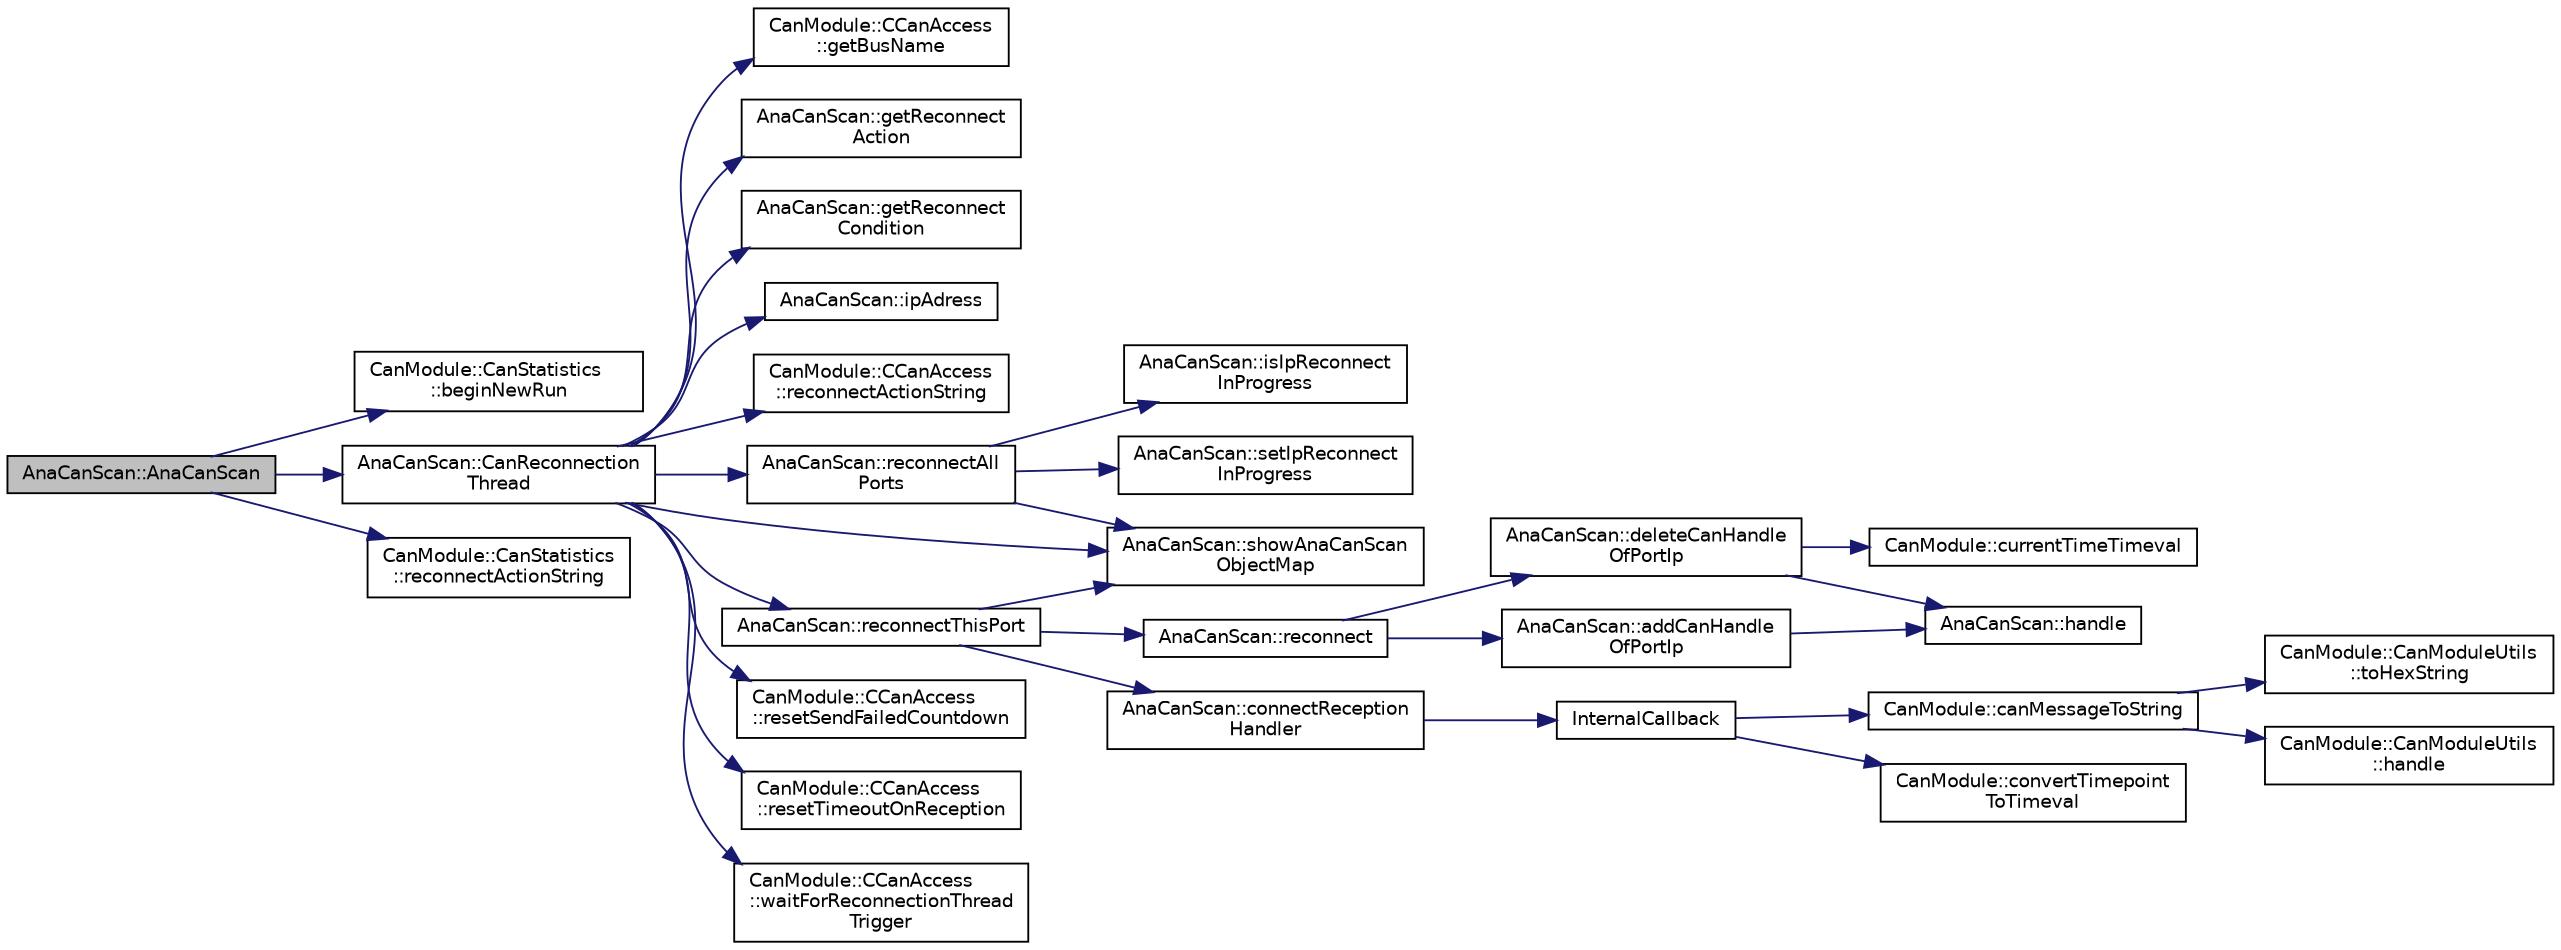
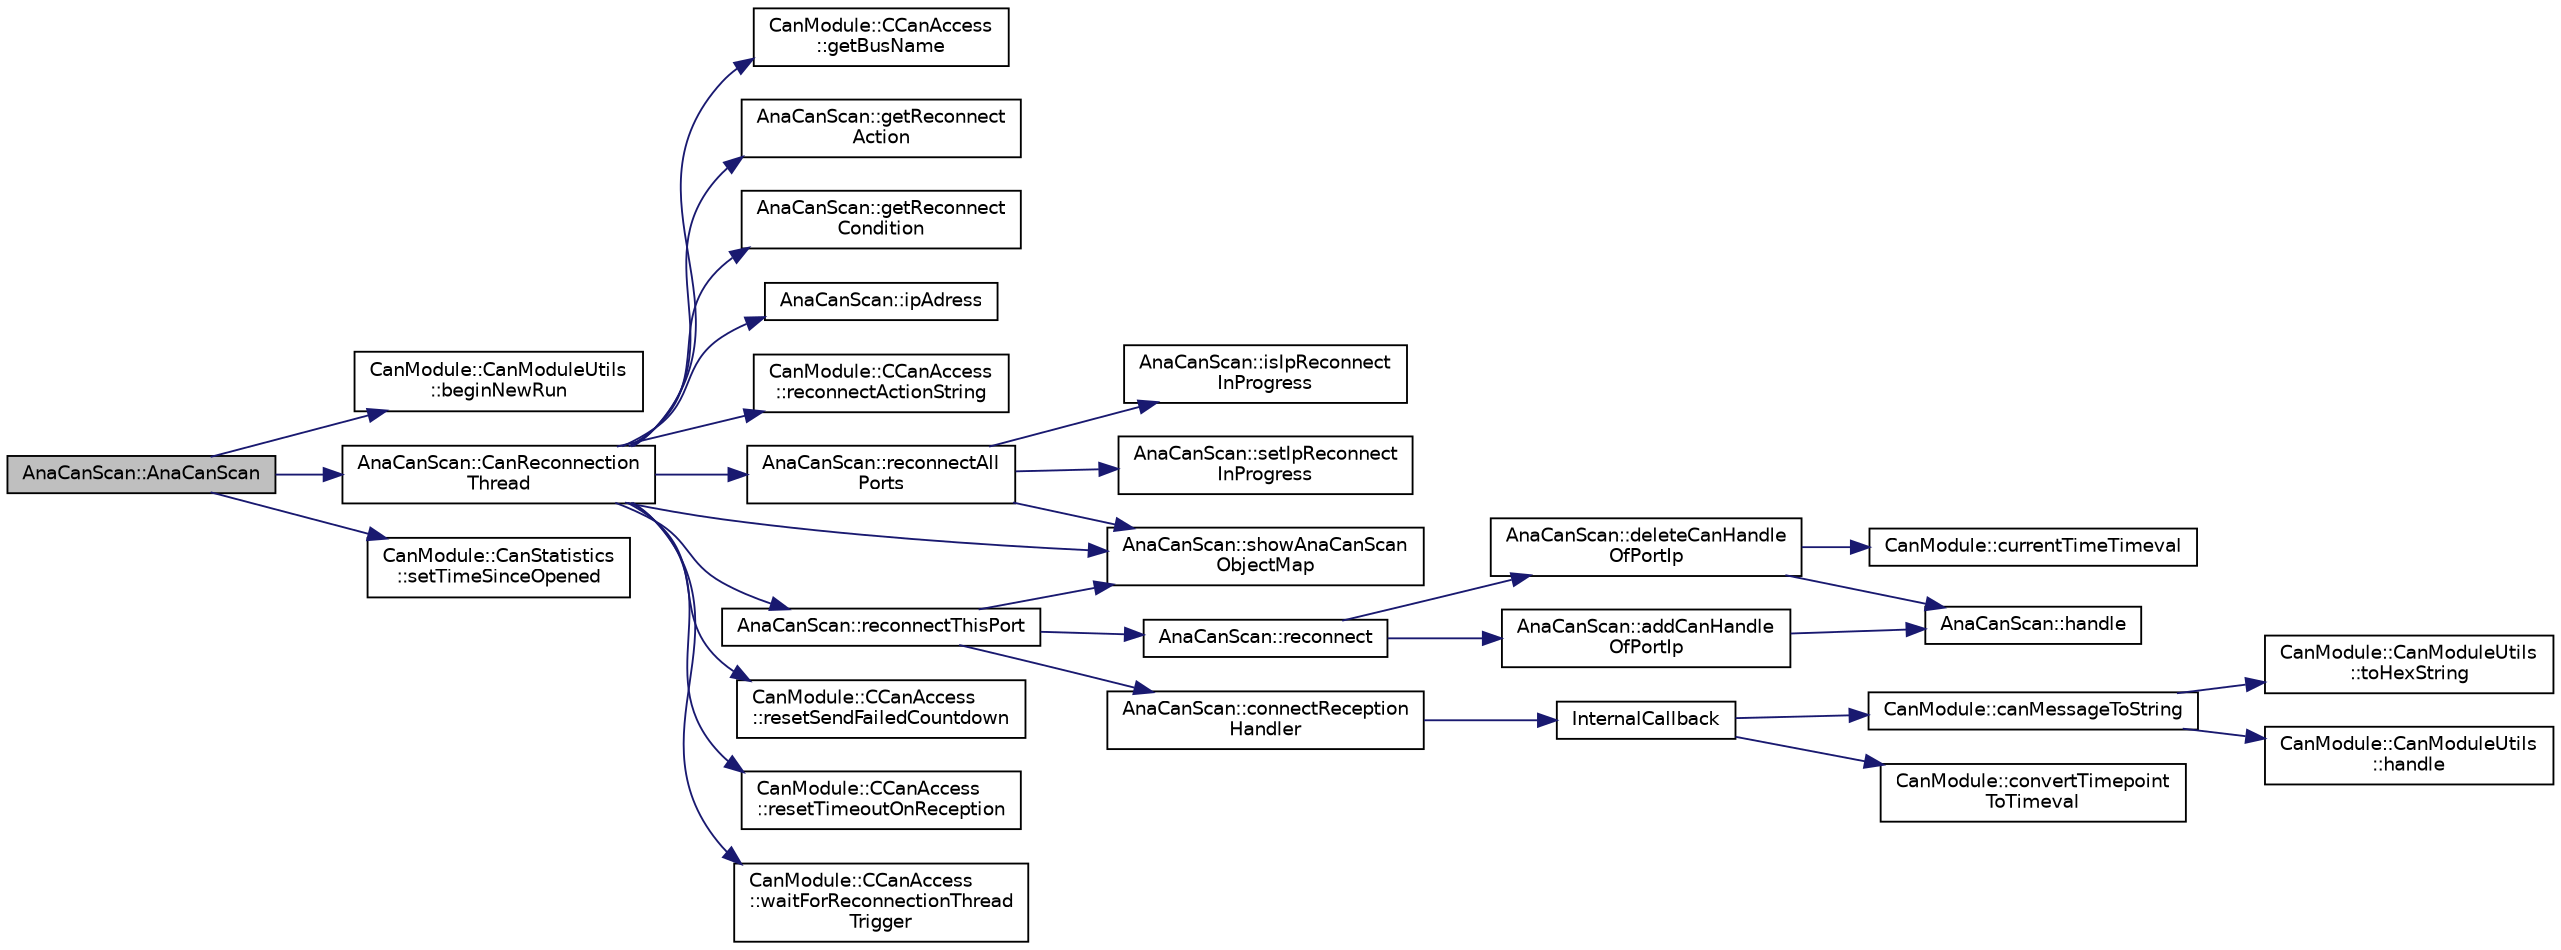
node "CanModule::CanStatistics ::beginNewRun": label "CanModule::CanStatistics ::beginNewRun" -> "CanModule::CanModuleUtils ::beginNewRun"
node "CanModule::CanStatistics ::reconnectActionString": label "CanModule::CanStatistics ::reconnectActionString" -> "CanModule::CanStatistics ::setTimeSinceOpened"
